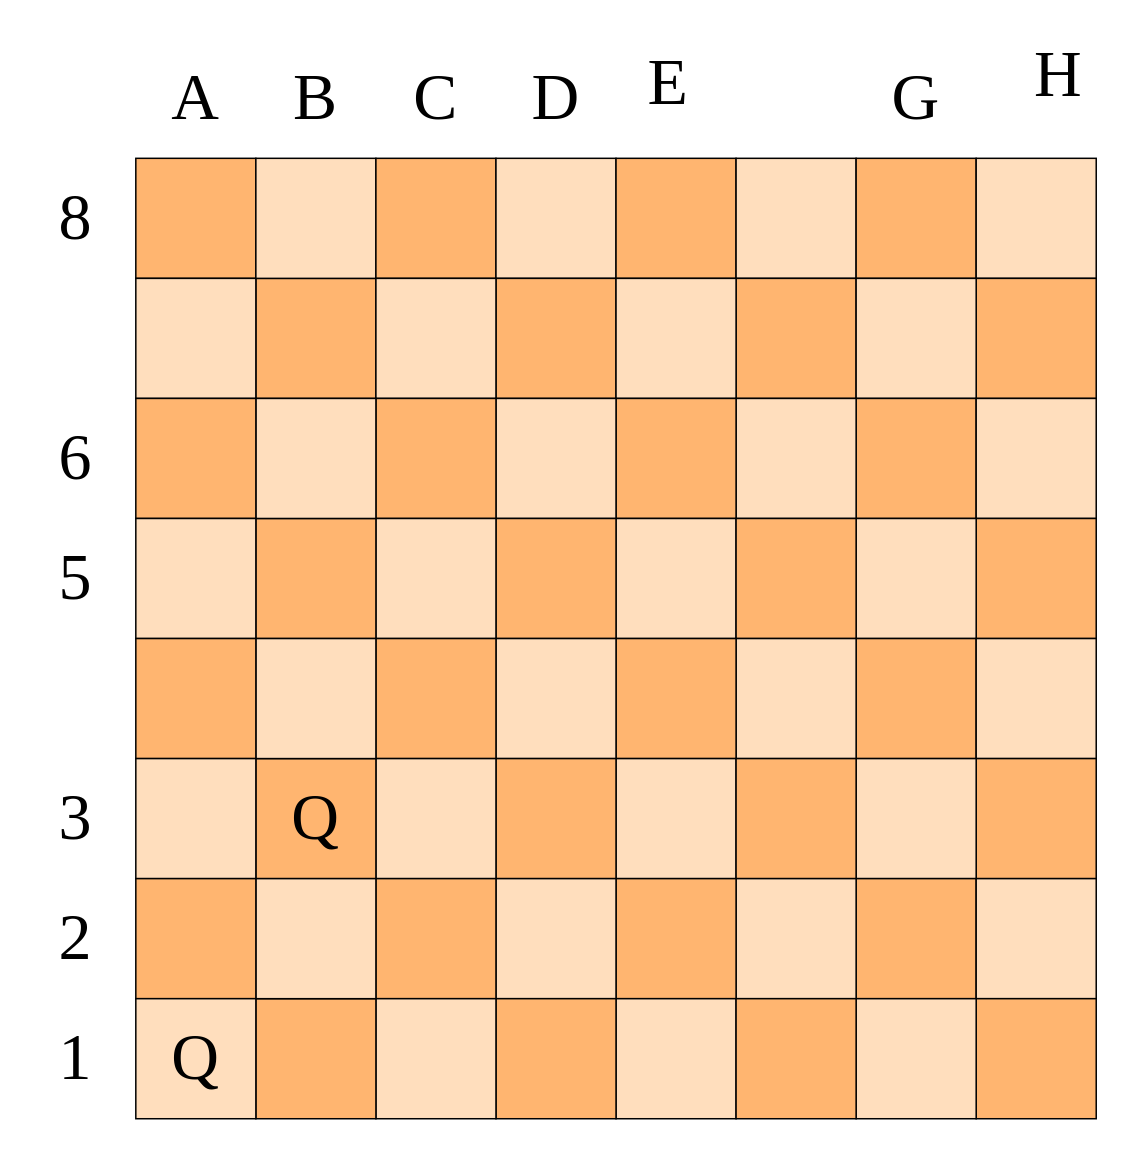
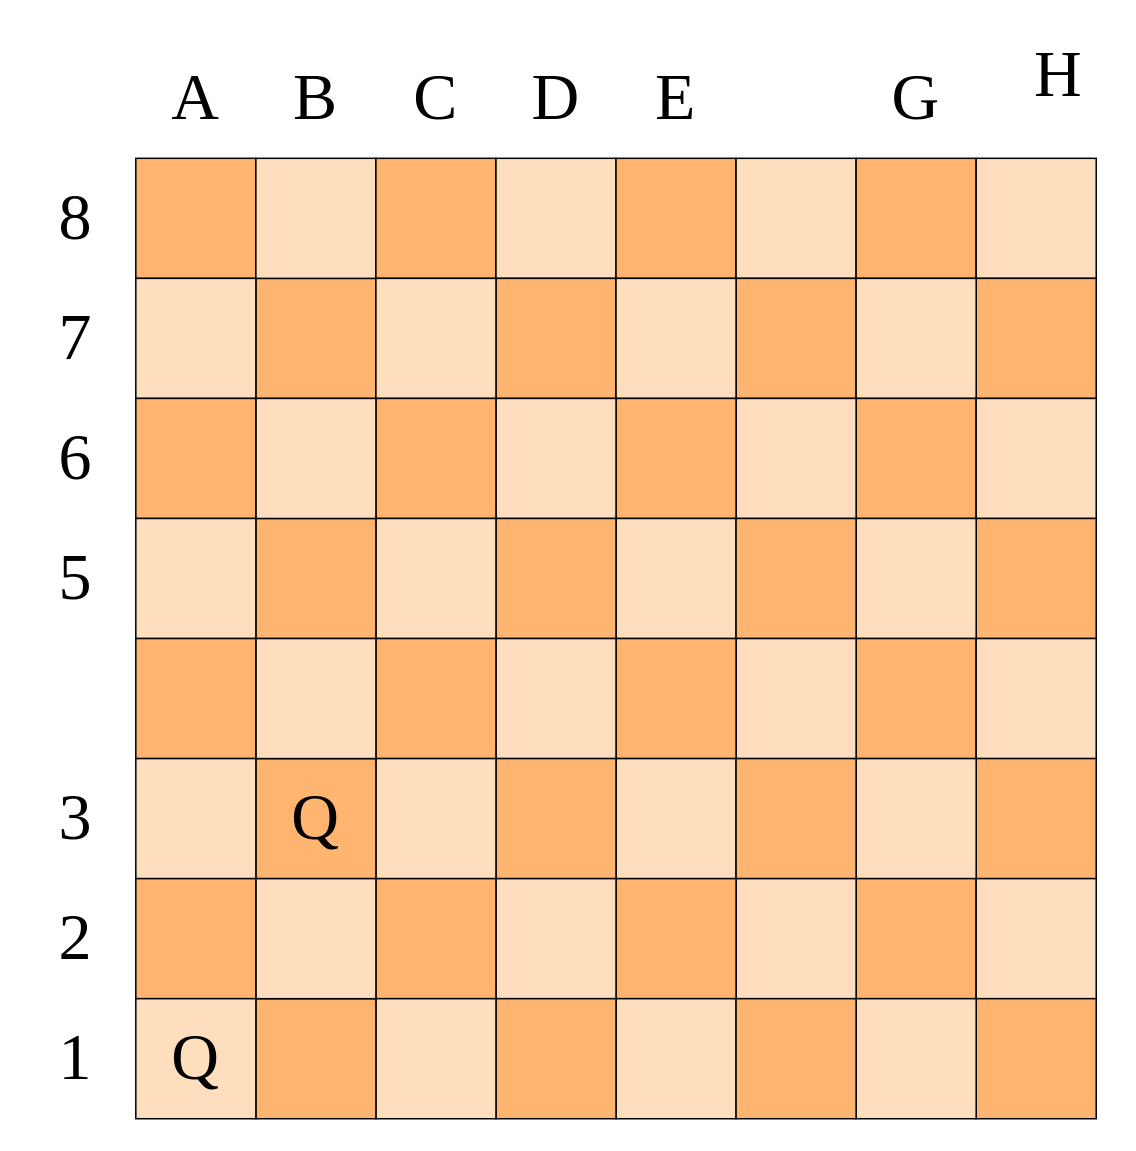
node "E": moved (668, 83) -> (676, 98)
node "7": added
